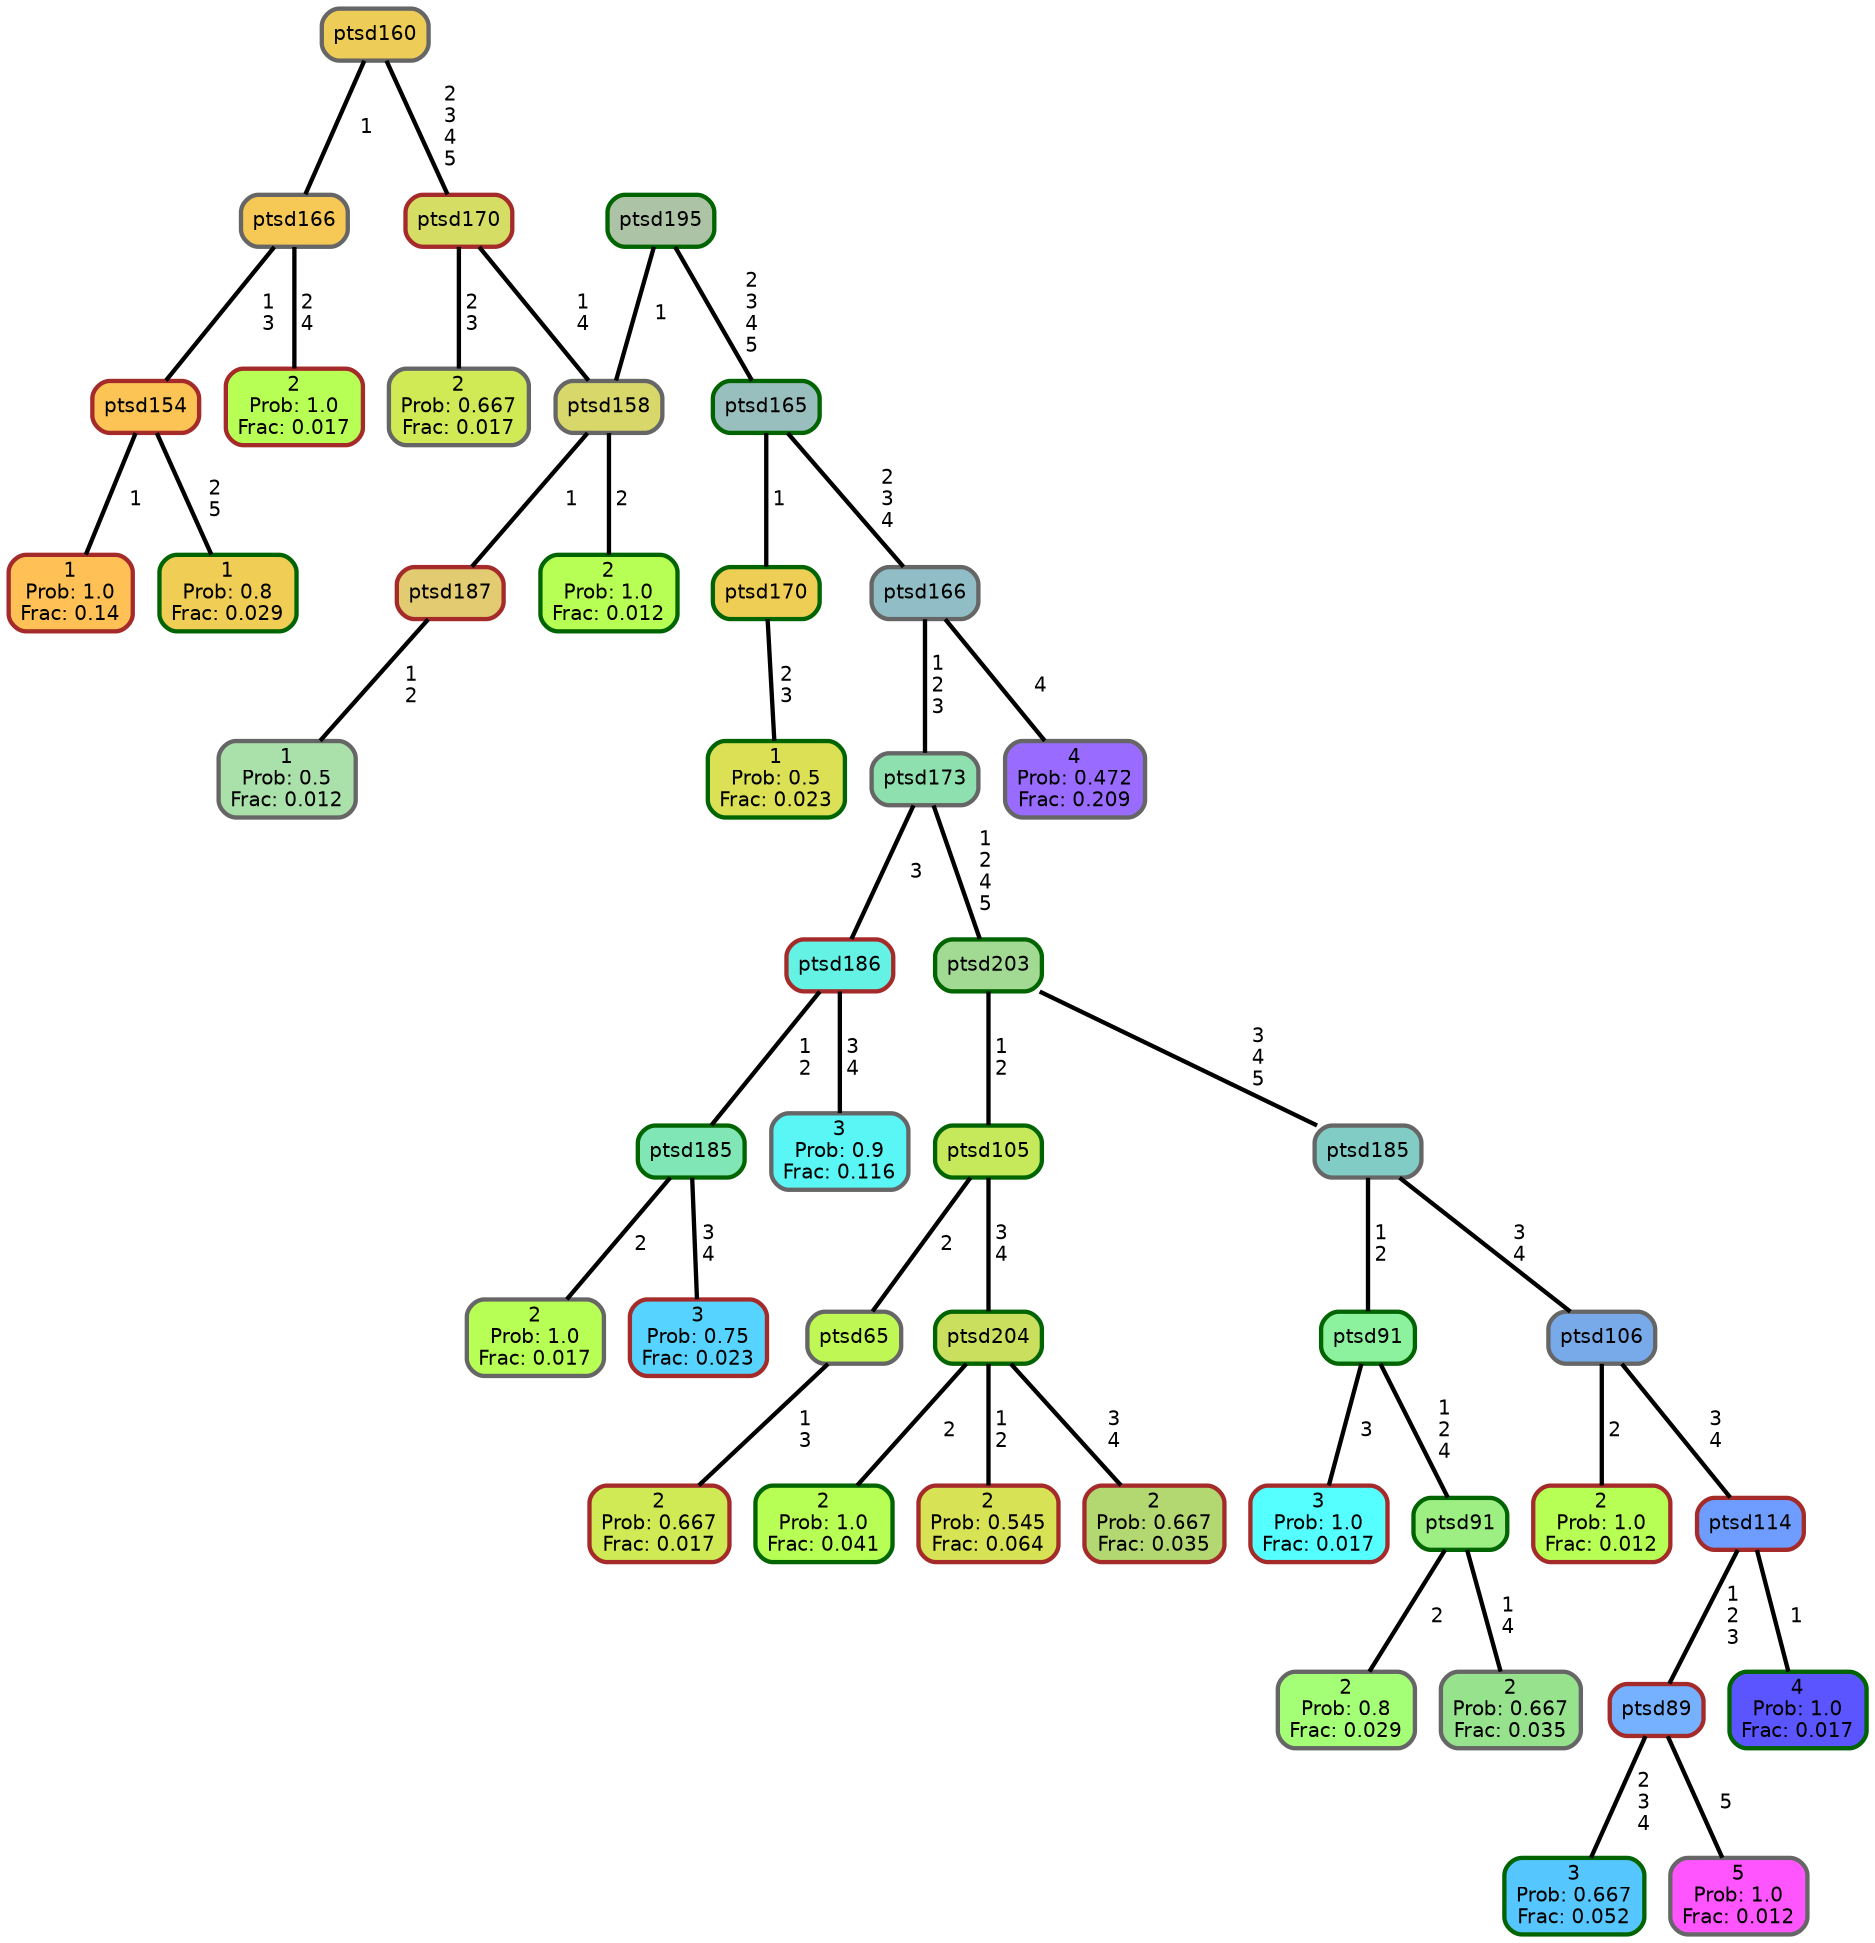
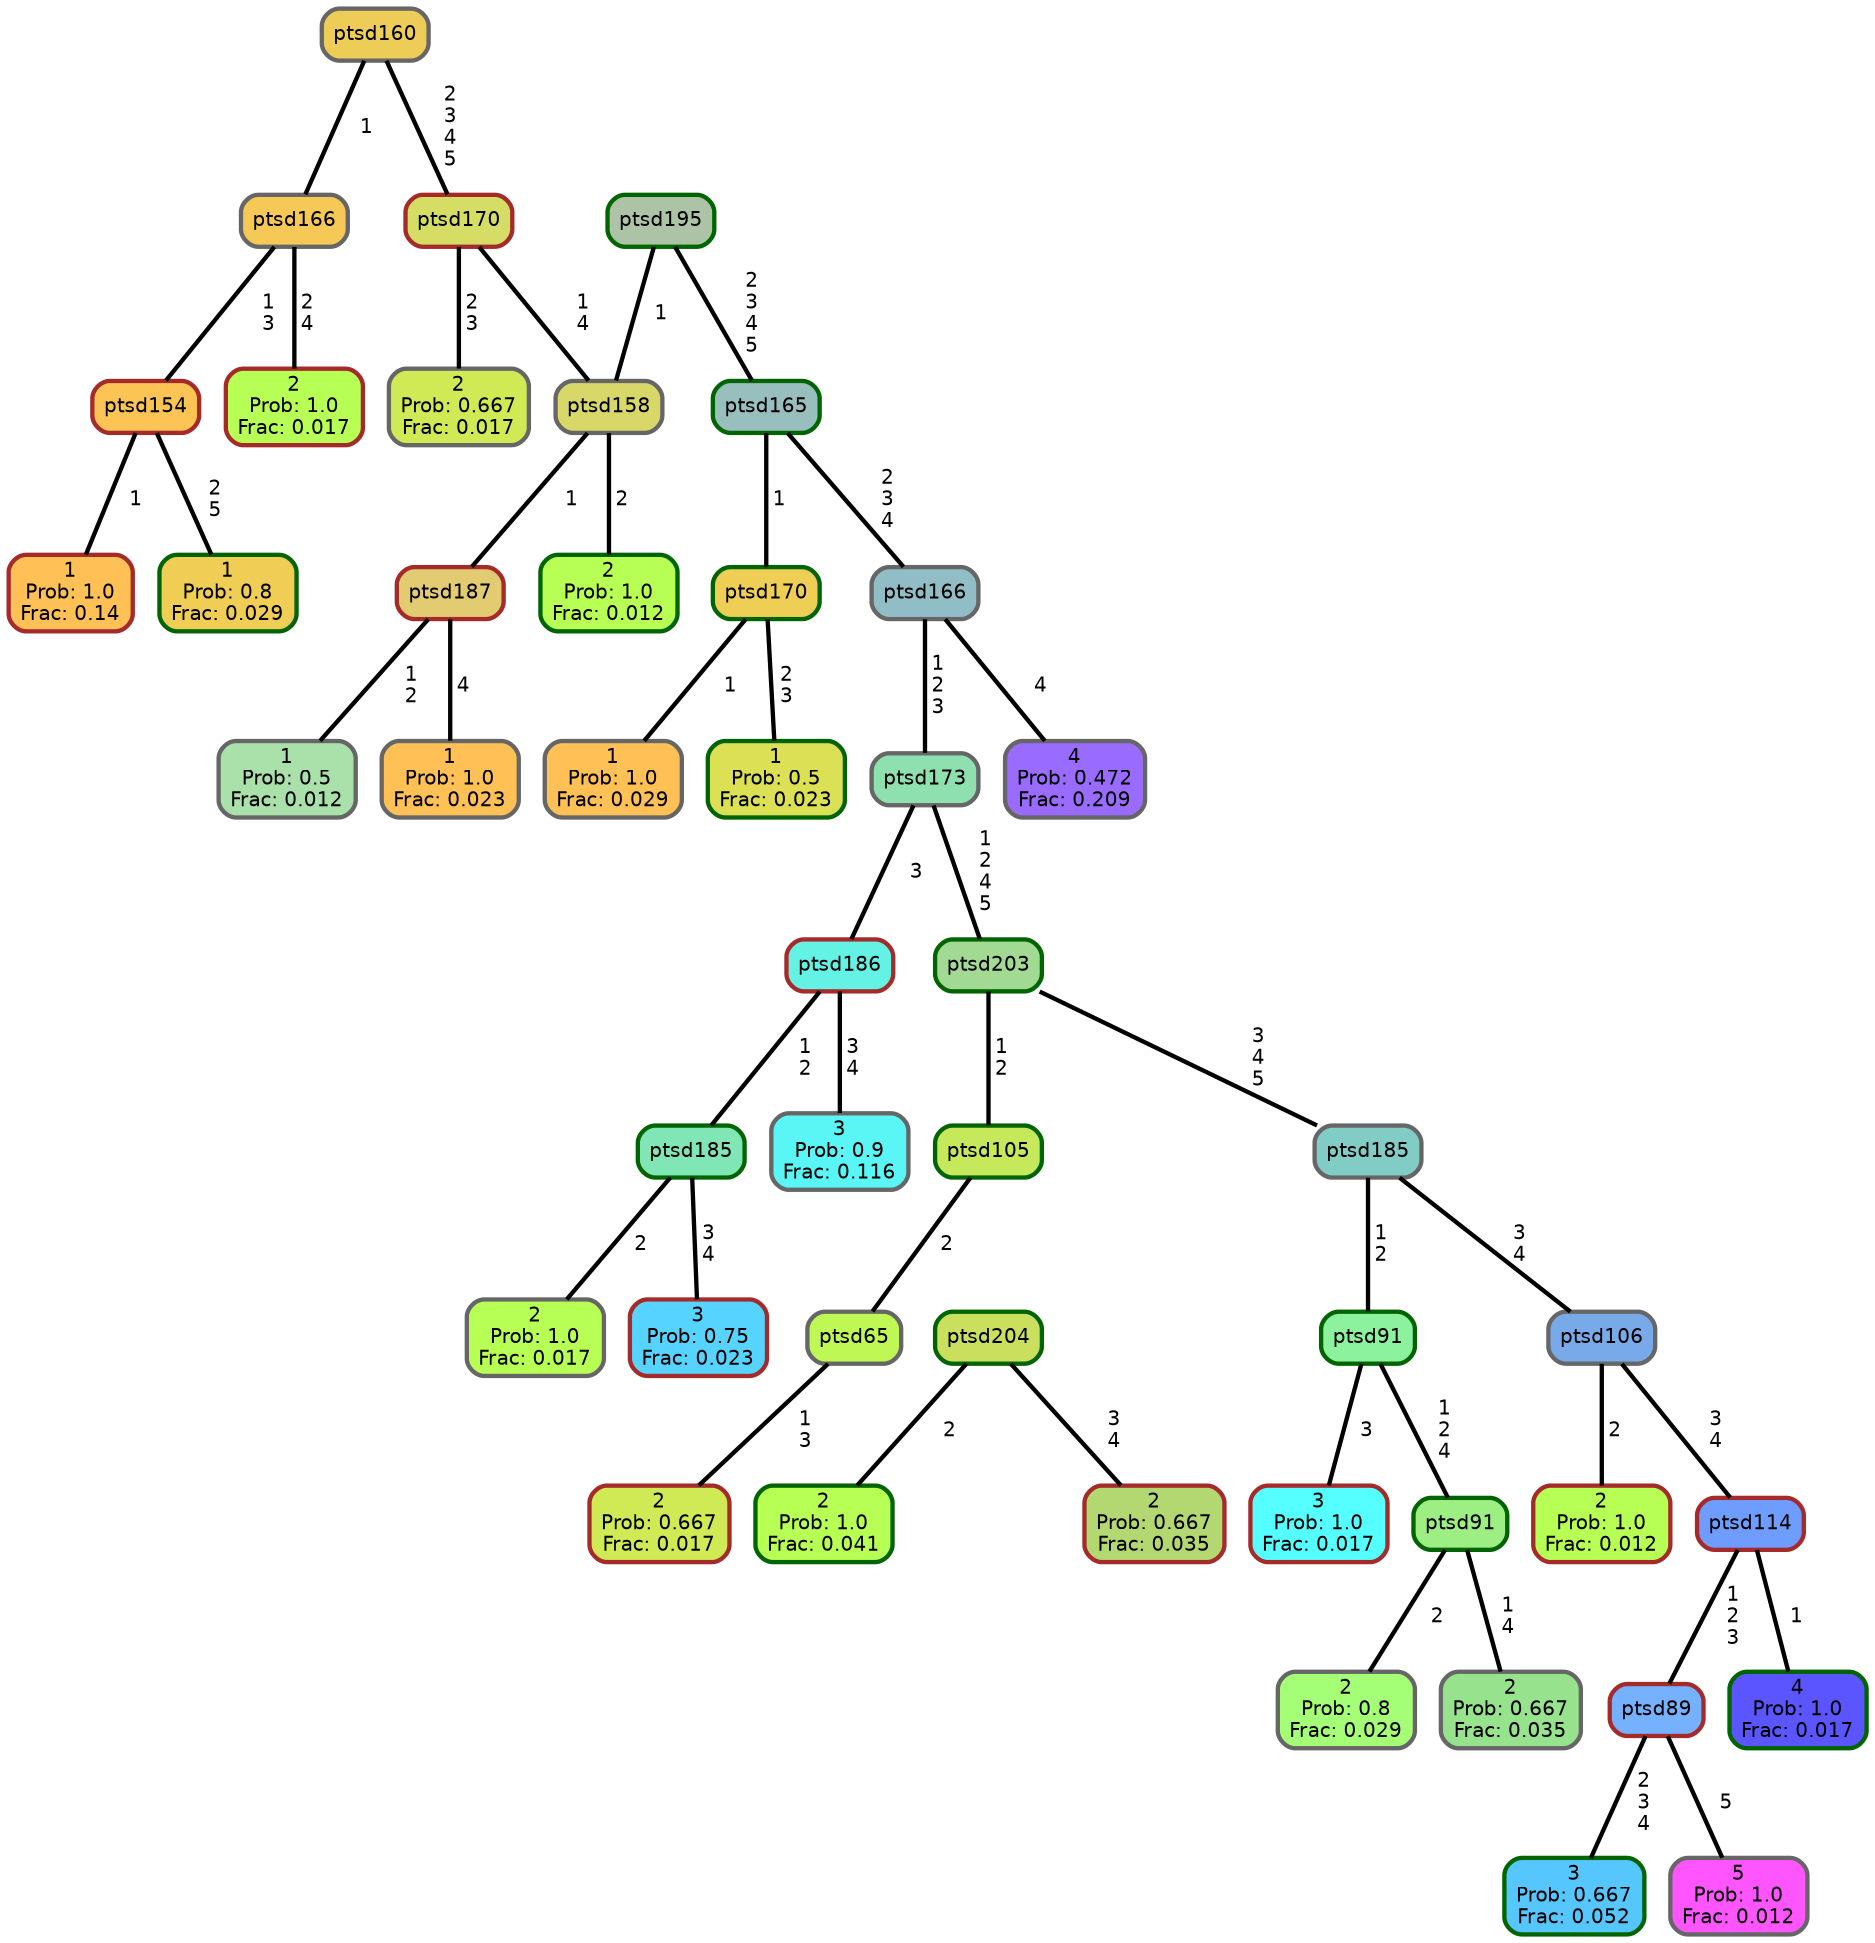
node "1 Prob: 1.0 Frac: 0.023": added
node "1 Prob: 1.0 Frac: 0.029": added
edge "ptsd105" -- "ptsd204": removed, label "3 4"
node "2 Prob: 0.545 Frac: 0.064": removed
